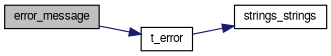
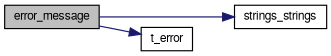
edge "t_error" -> "strings_strings": now "error_message" -> "strings_strings"
